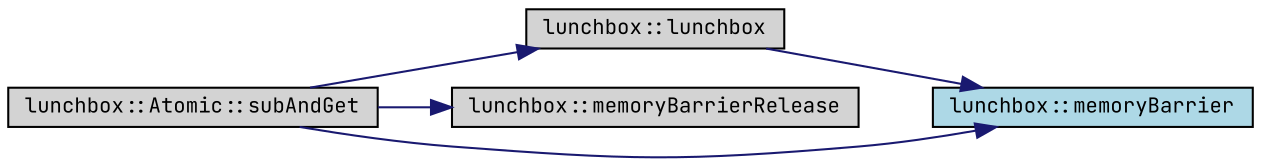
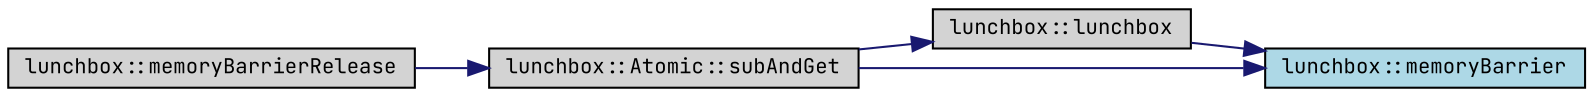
edge "lunchbox::Atomic::subAndGet" -> "lunchbox::memoryBarrierRelease": reversed
